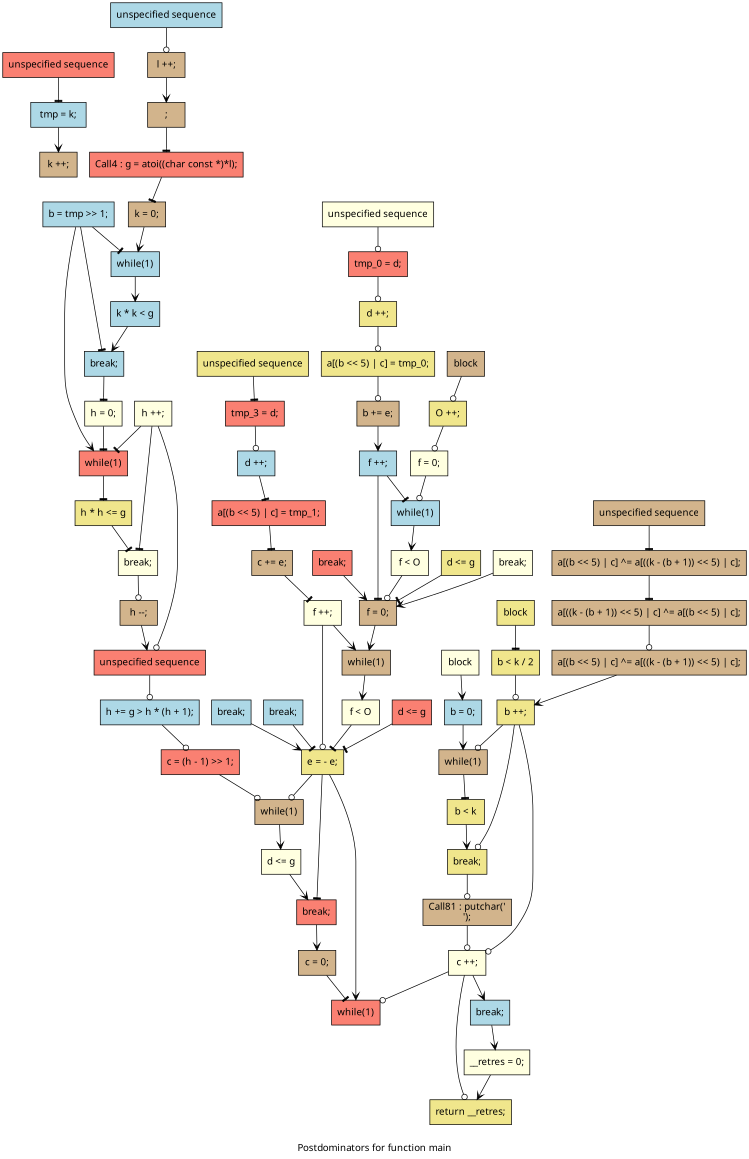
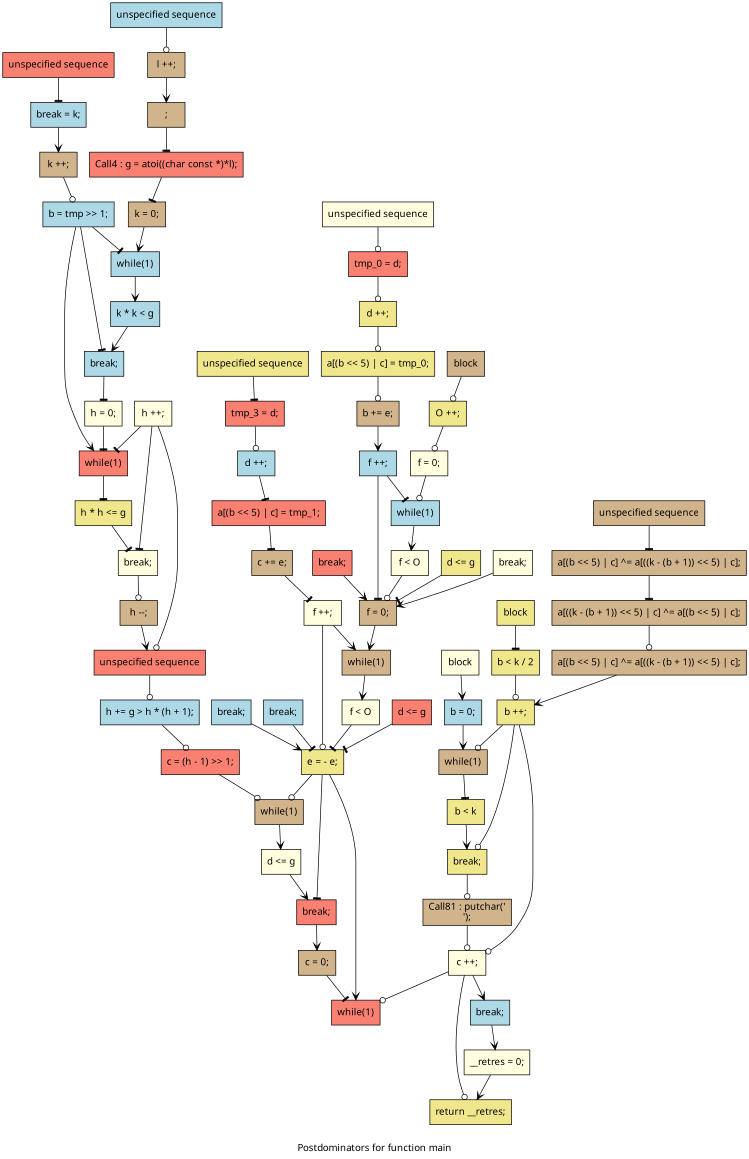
node "tmp = k;": label "tmp = k;" -> "break = k;"
edge "k ++;" -> "b = tmp >> 1;": added
